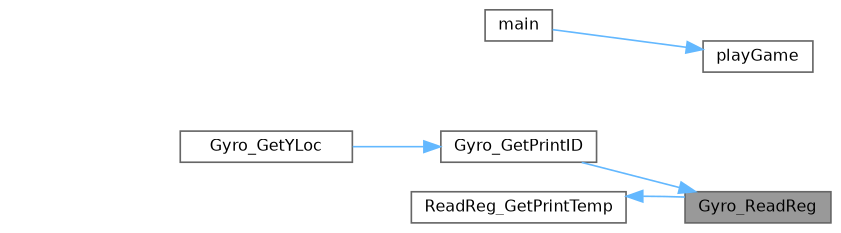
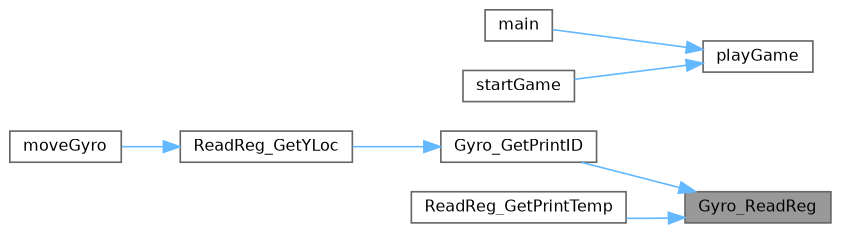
node "startGame": added
node "moveGyro": added
node "Gyro_GetYLoc": label "Gyro_GetYLoc" -> "ReadReg_GetYLoc"
edge "Gyro_ReadReg" -> "ReadReg_GetPrintTemp": reversed
